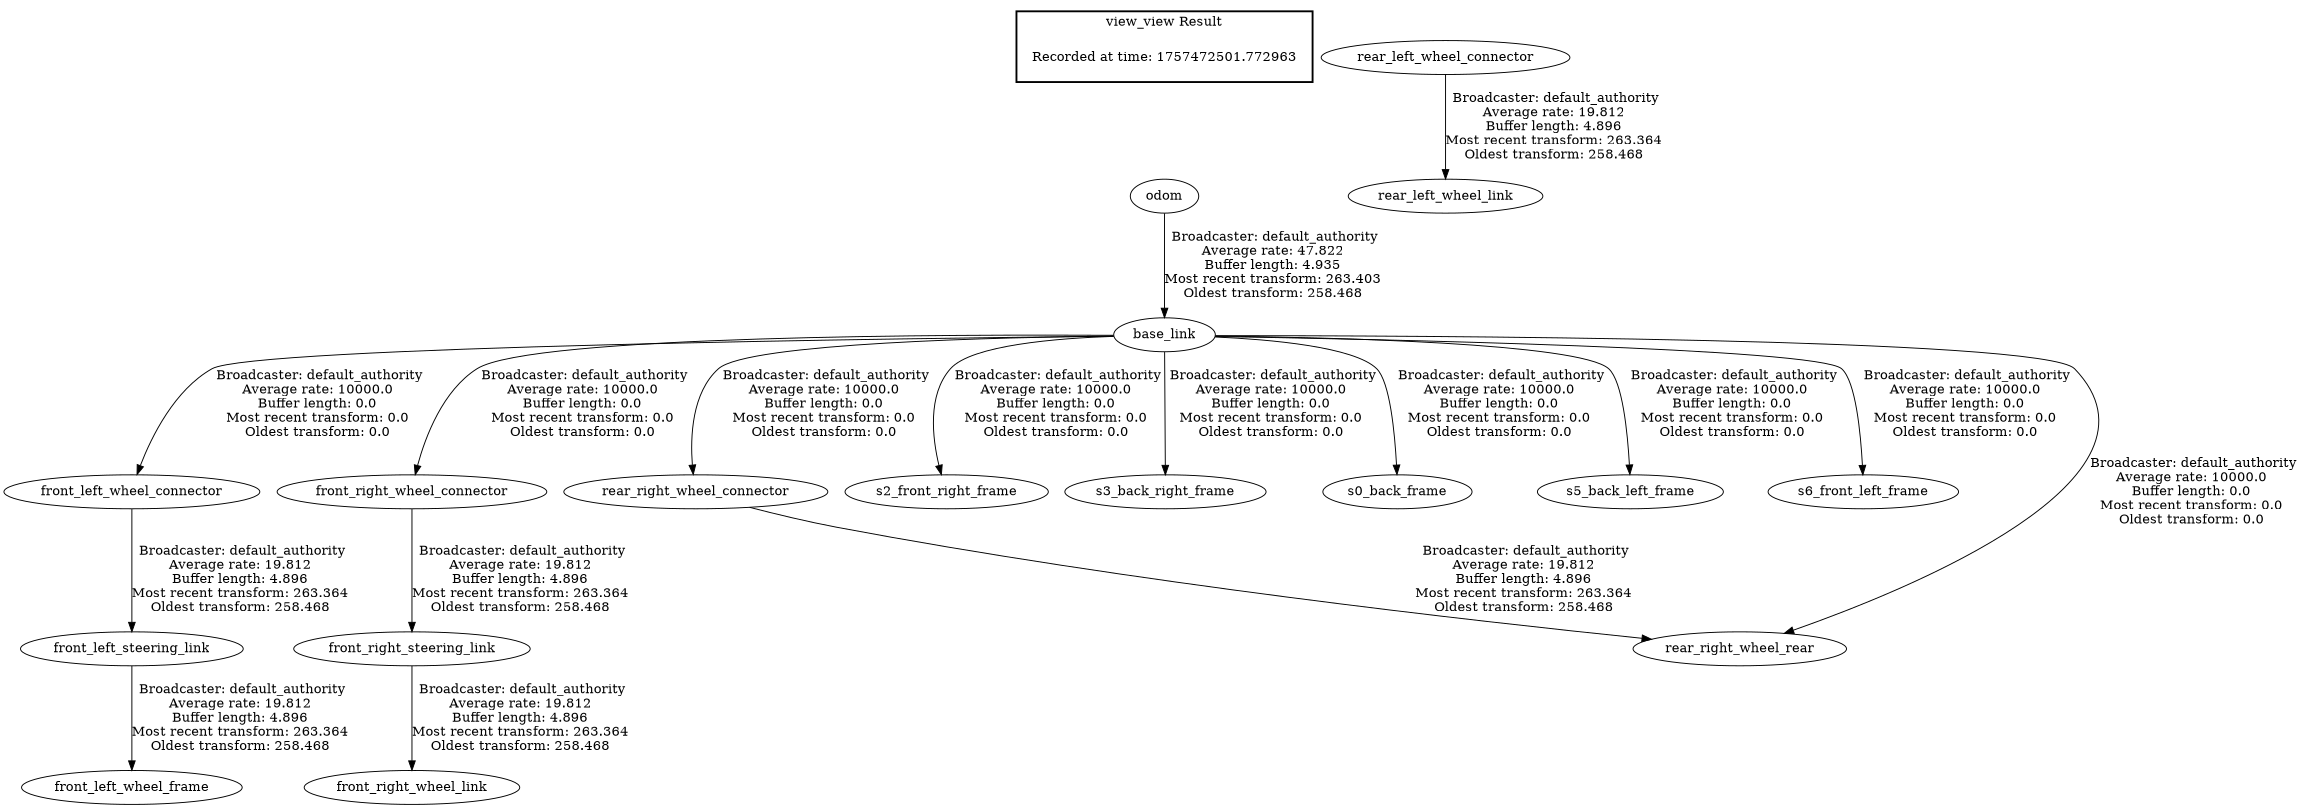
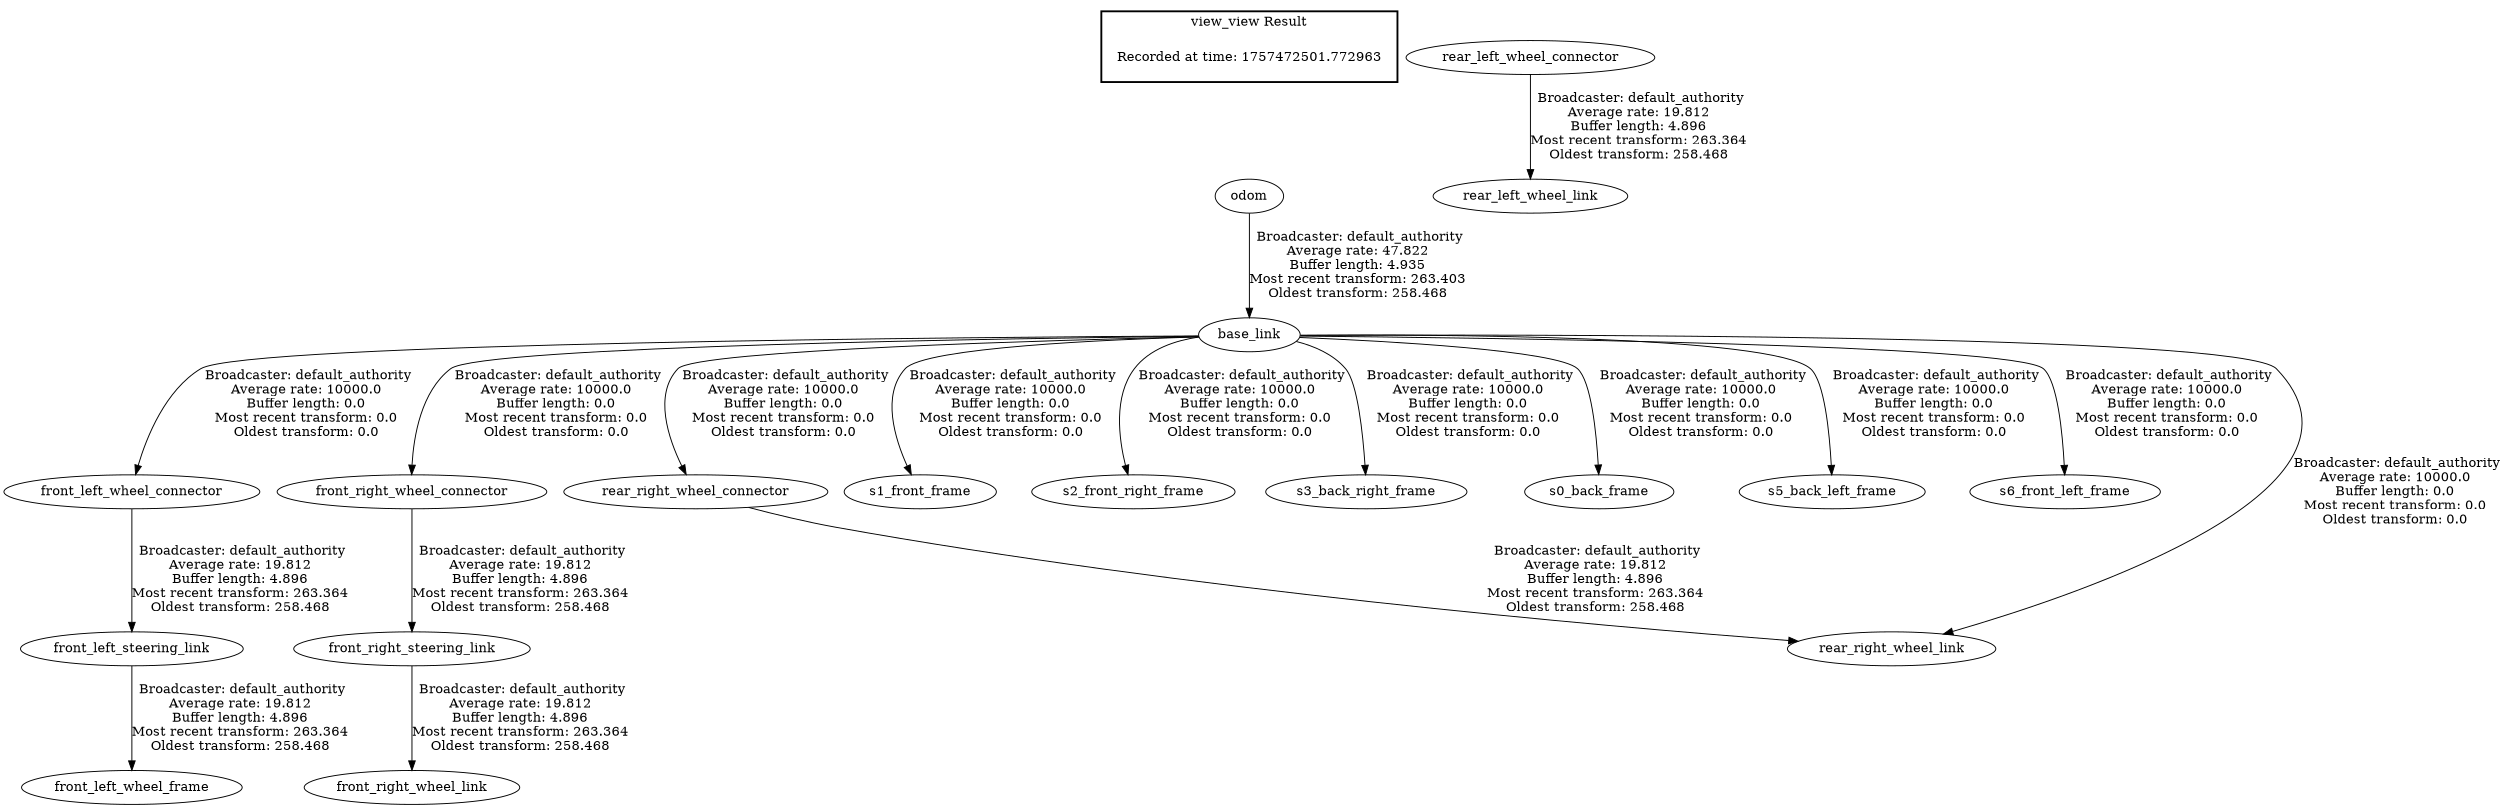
node "s1_front_frame": added
node "rear_right_wheel_rear": label "rear_right_wheel_rear" -> "rear_right_wheel_link"
